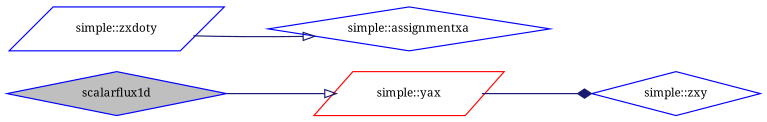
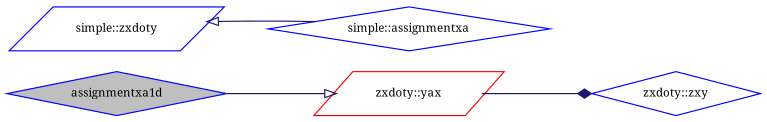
edge "simple::zxdoty" -> "simple::assignmentxa": reversed
node "scalarflux1d": label "scalarflux1d" -> "assignmentxa1d"
node "simple::yax": label "simple::yax" -> "zxdoty::yax"
node "simple::zxy": label "simple::zxy" -> "zxdoty::zxy"
